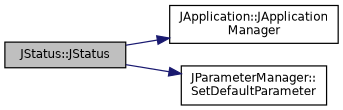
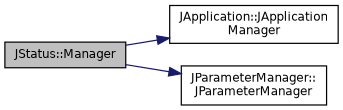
node "JStatus::JStatus": label "JStatus::JStatus" -> "JStatus::Manager"
node "JParameterManager:: SetDefaultParameter": label "JParameterManager:: SetDefaultParameter" -> "JParameterManager:: JParameterManager"
